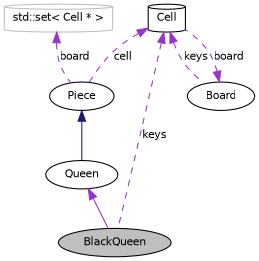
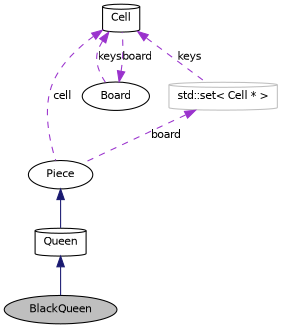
edge "BlackQueen" -> "Cell": now "std::set< Cell * >" -> "Cell"
node "Queen": shape ellipse -> cylinder
edge "BlackQueen" -> "Queen": color darkorchid3 -> midnightblue
